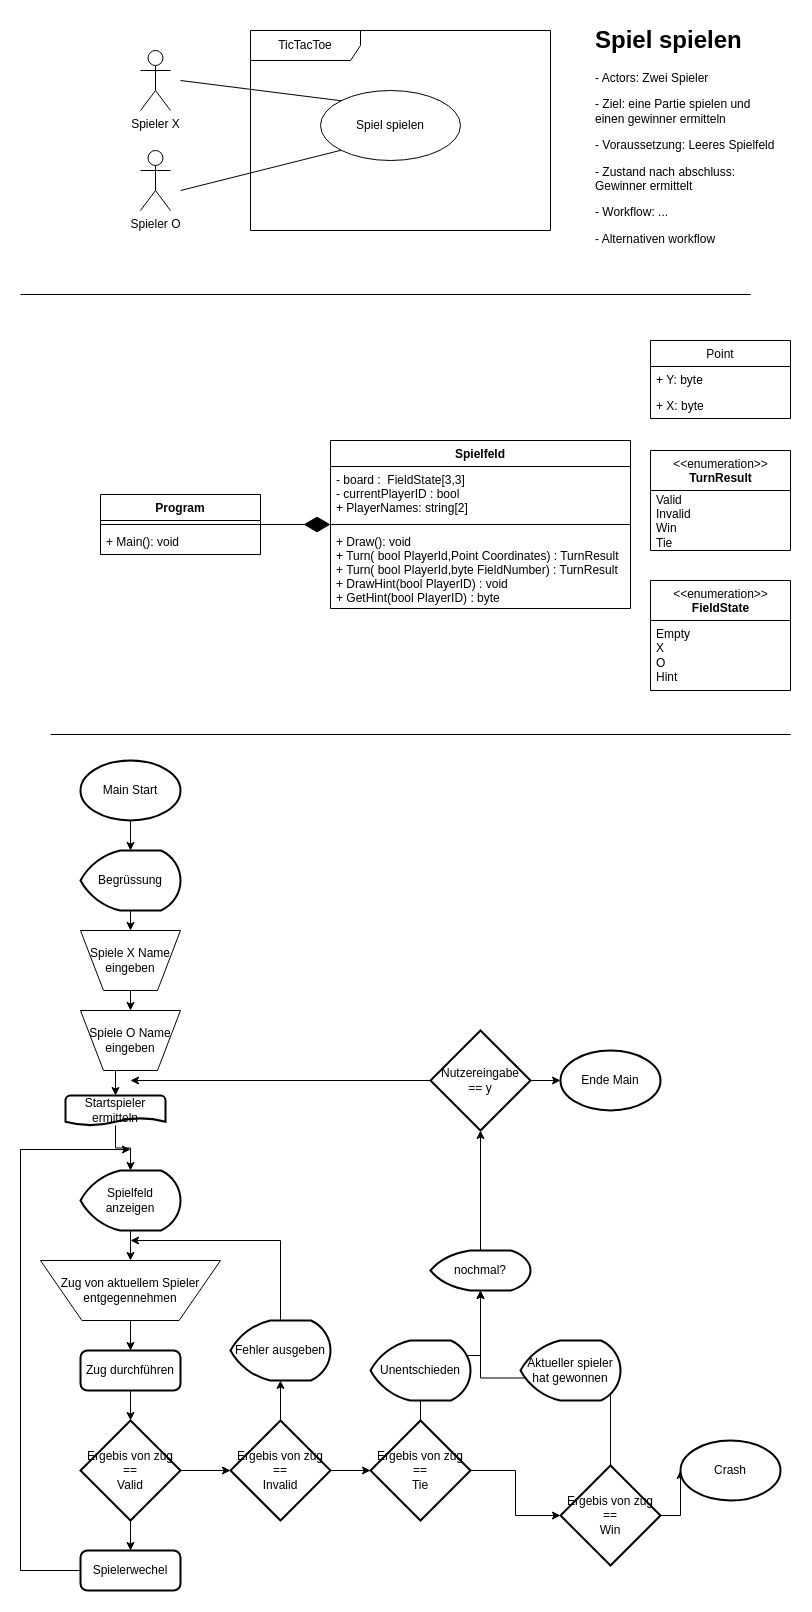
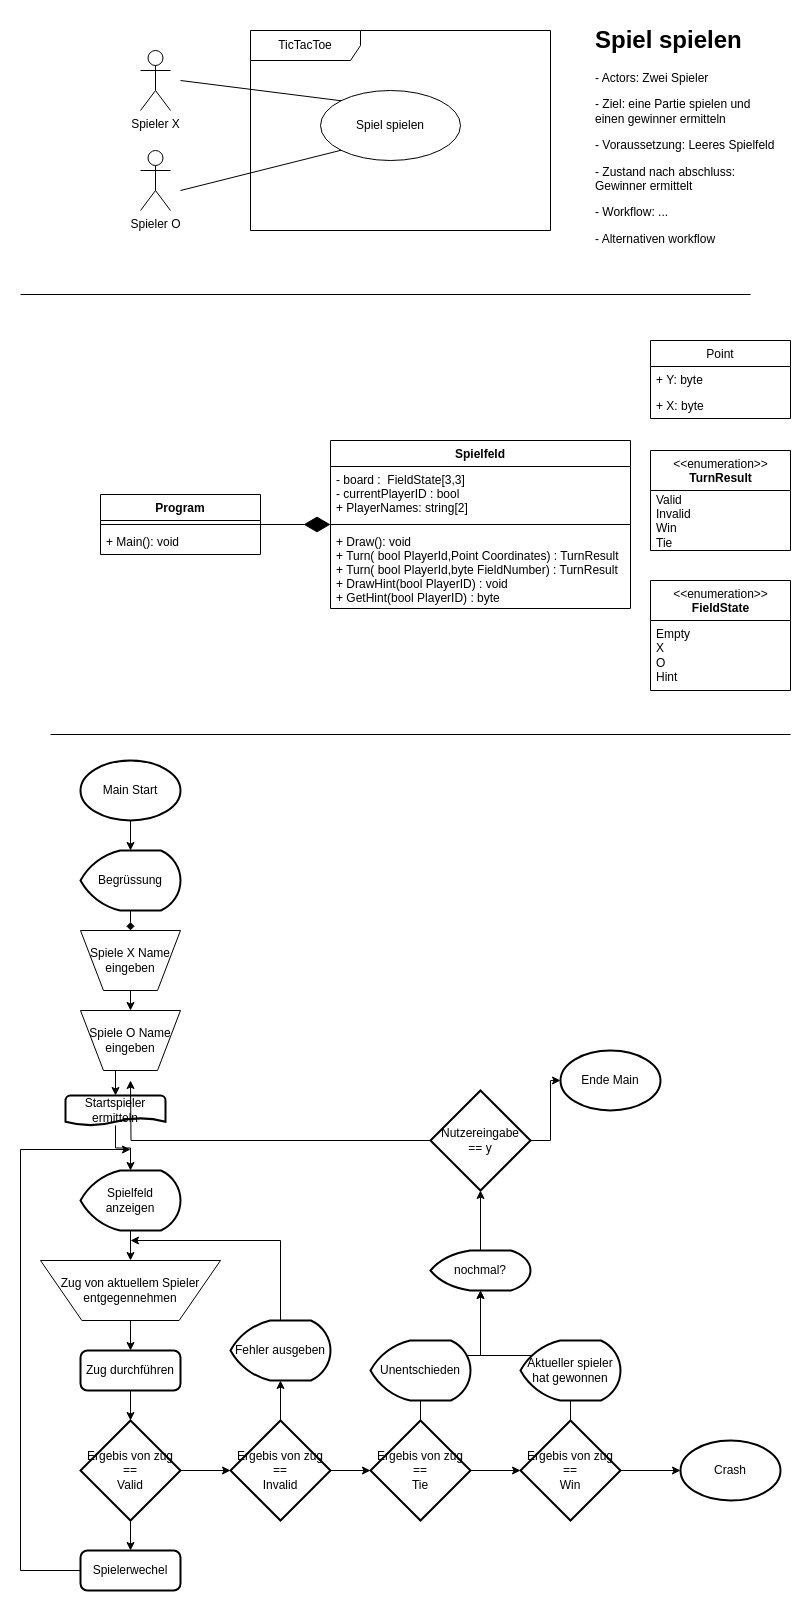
edge "Begrüssung" -> "Spiele X Name eingeben": arrowhead classic -> diamond
node "Nutzereingabe == y": moved (481, 1081) -> (481, 1141)
node "Ergebis von zug == Win": moved (611, 1516) -> (571, 1471)
